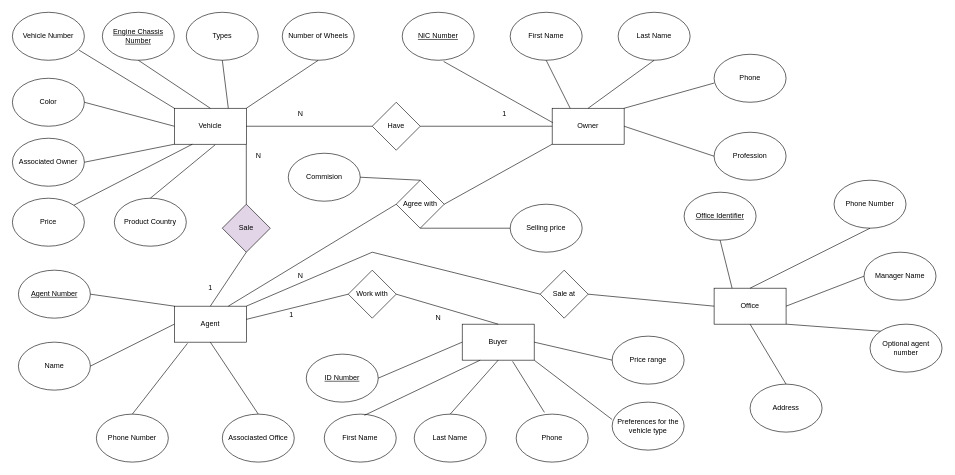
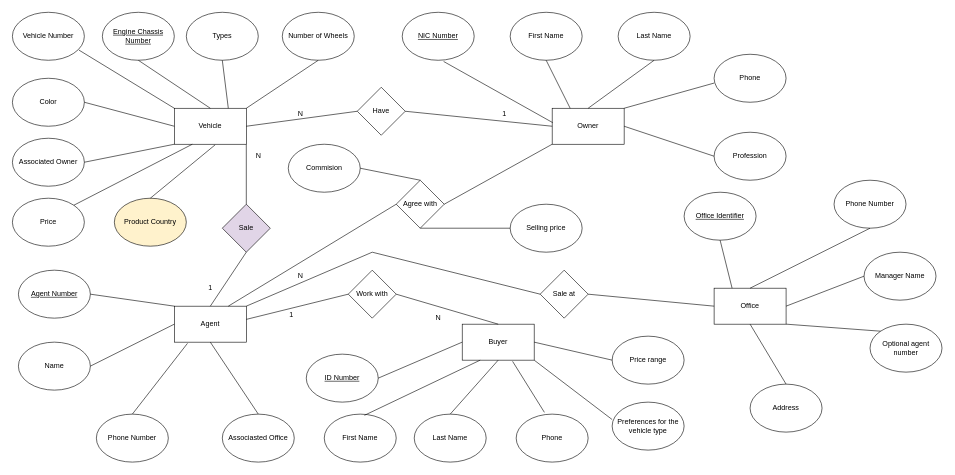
node "Have": moved (396, 126) -> (381, 111)
node "Commision": moved (324, 177) -> (324, 168)
node "Product Country": fillcolor #ffffff -> #fff2cc
